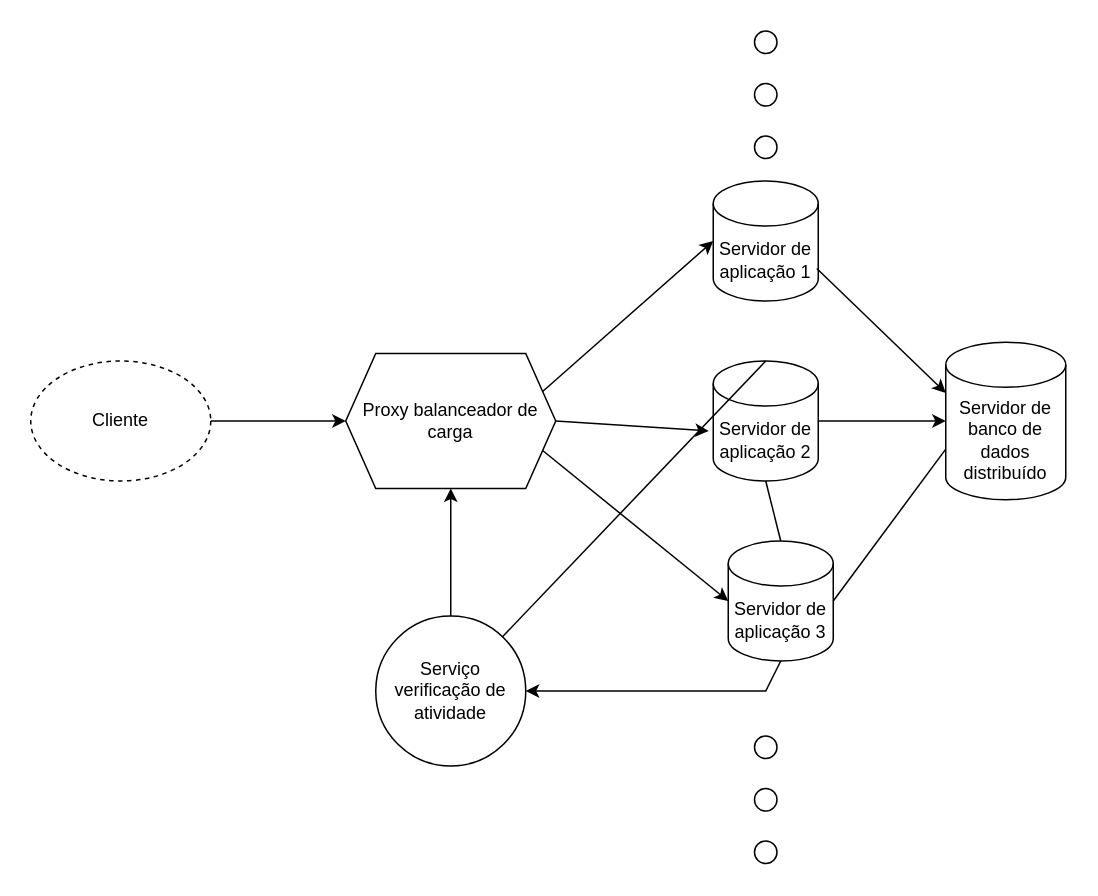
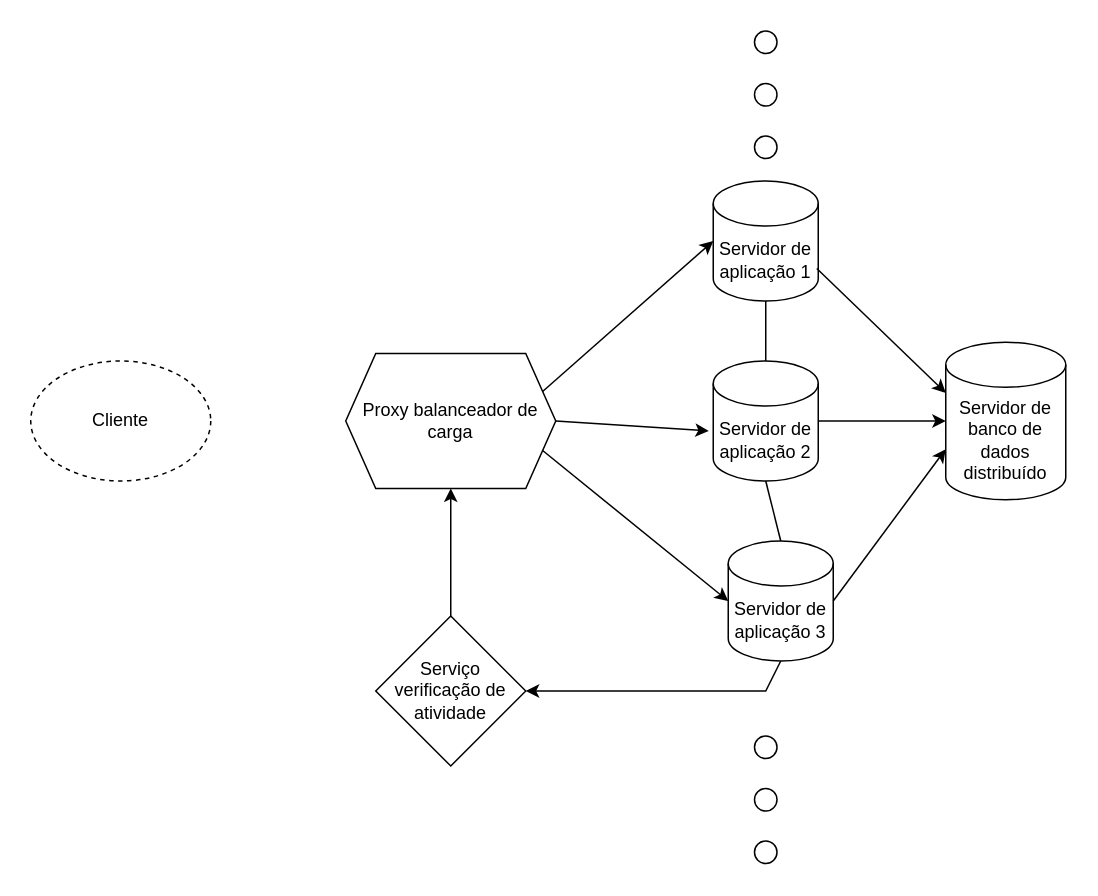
edge "Cliente" -> "Proxy balanceador de carga": removed
edge "Servidor de banco de dados distribuído" -- "Servidor de aplicação 3": arrowhead none -> classic
edge "Servidor de aplicação 2" -- "Serviço verificação de atividade": now "Servidor de aplicação 2" -- "Servidor de aplicação 1"
node "Serviço verificação de atividade": shape ellipse -> diamond
